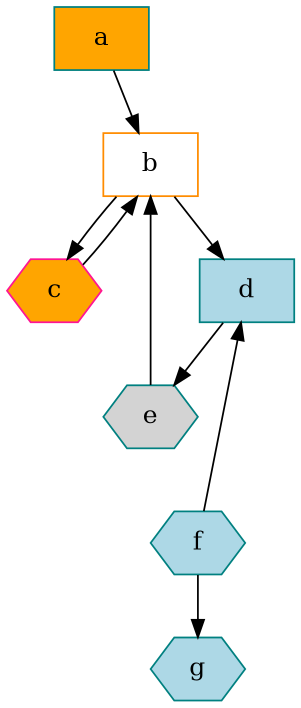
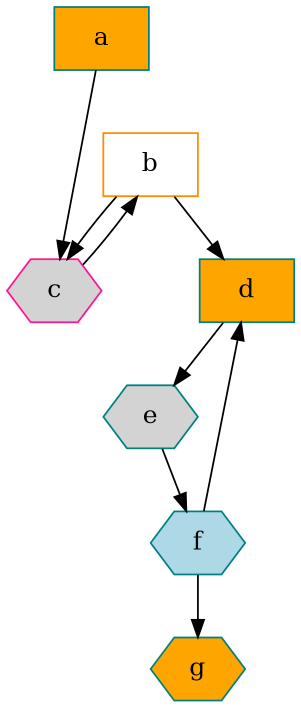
edge "a" -> "b": now "a" -> "c"
node "c": fillcolor orange -> lightgrey
node "d": fillcolor lightblue -> orange
edge "e" -> "b": now "e" -> "f"
node "g": fillcolor lightblue -> orange
